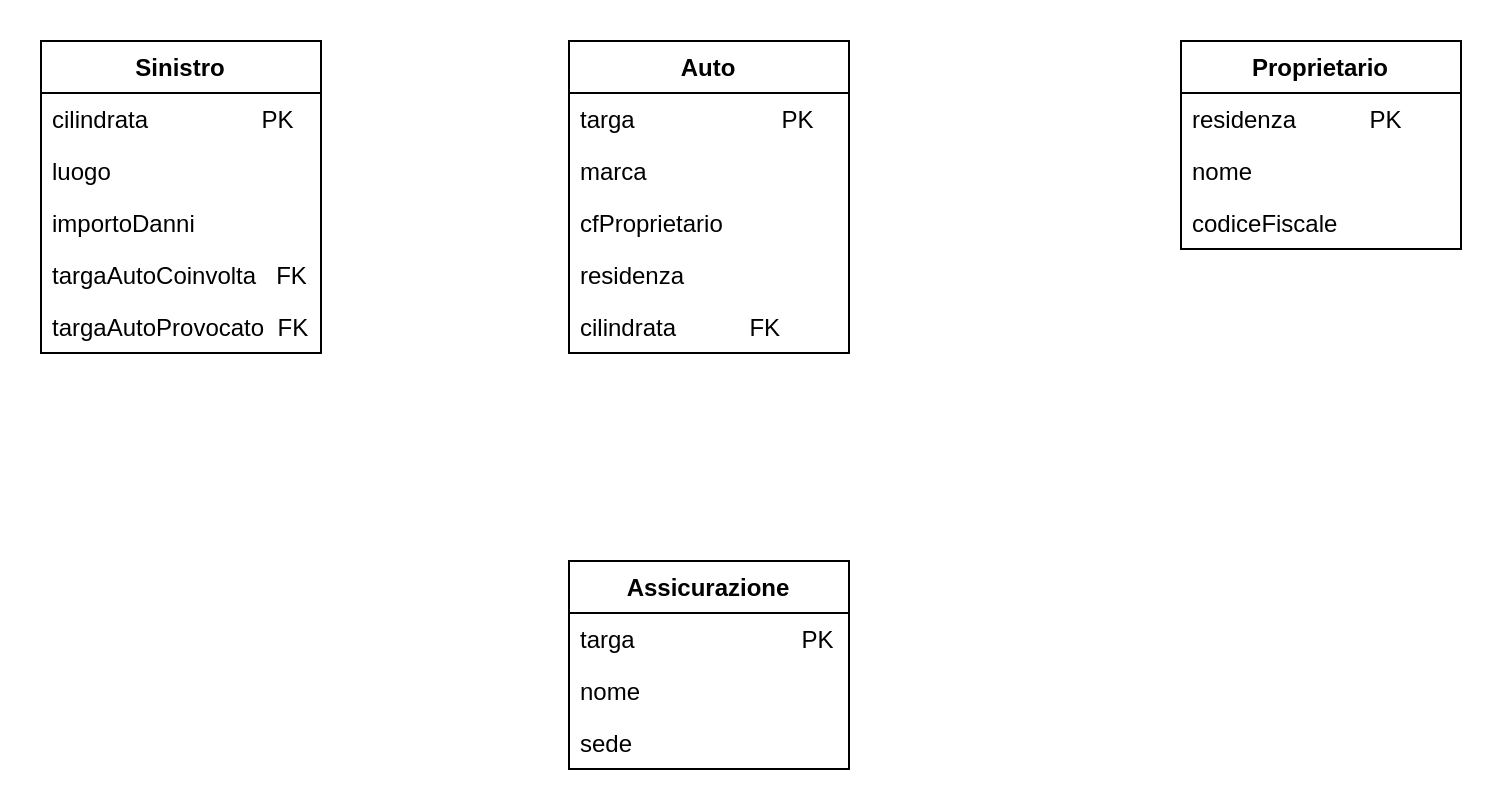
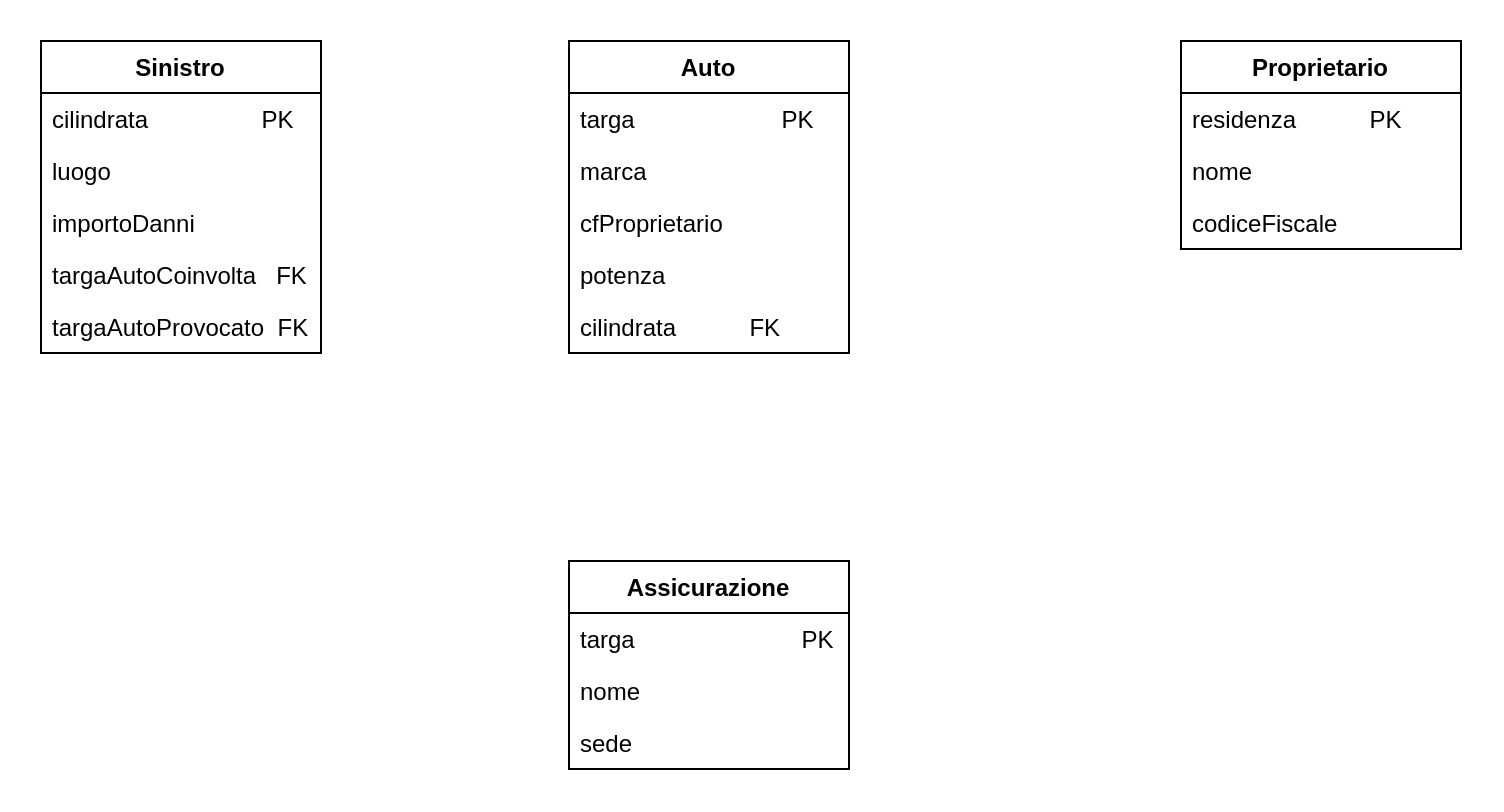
node "residenza": label "residenza" -> "potenza"
